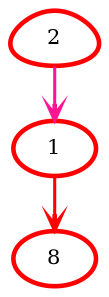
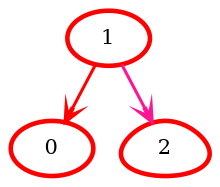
edge "2" -> "1": reversed
node "8": label "8" -> "0"
